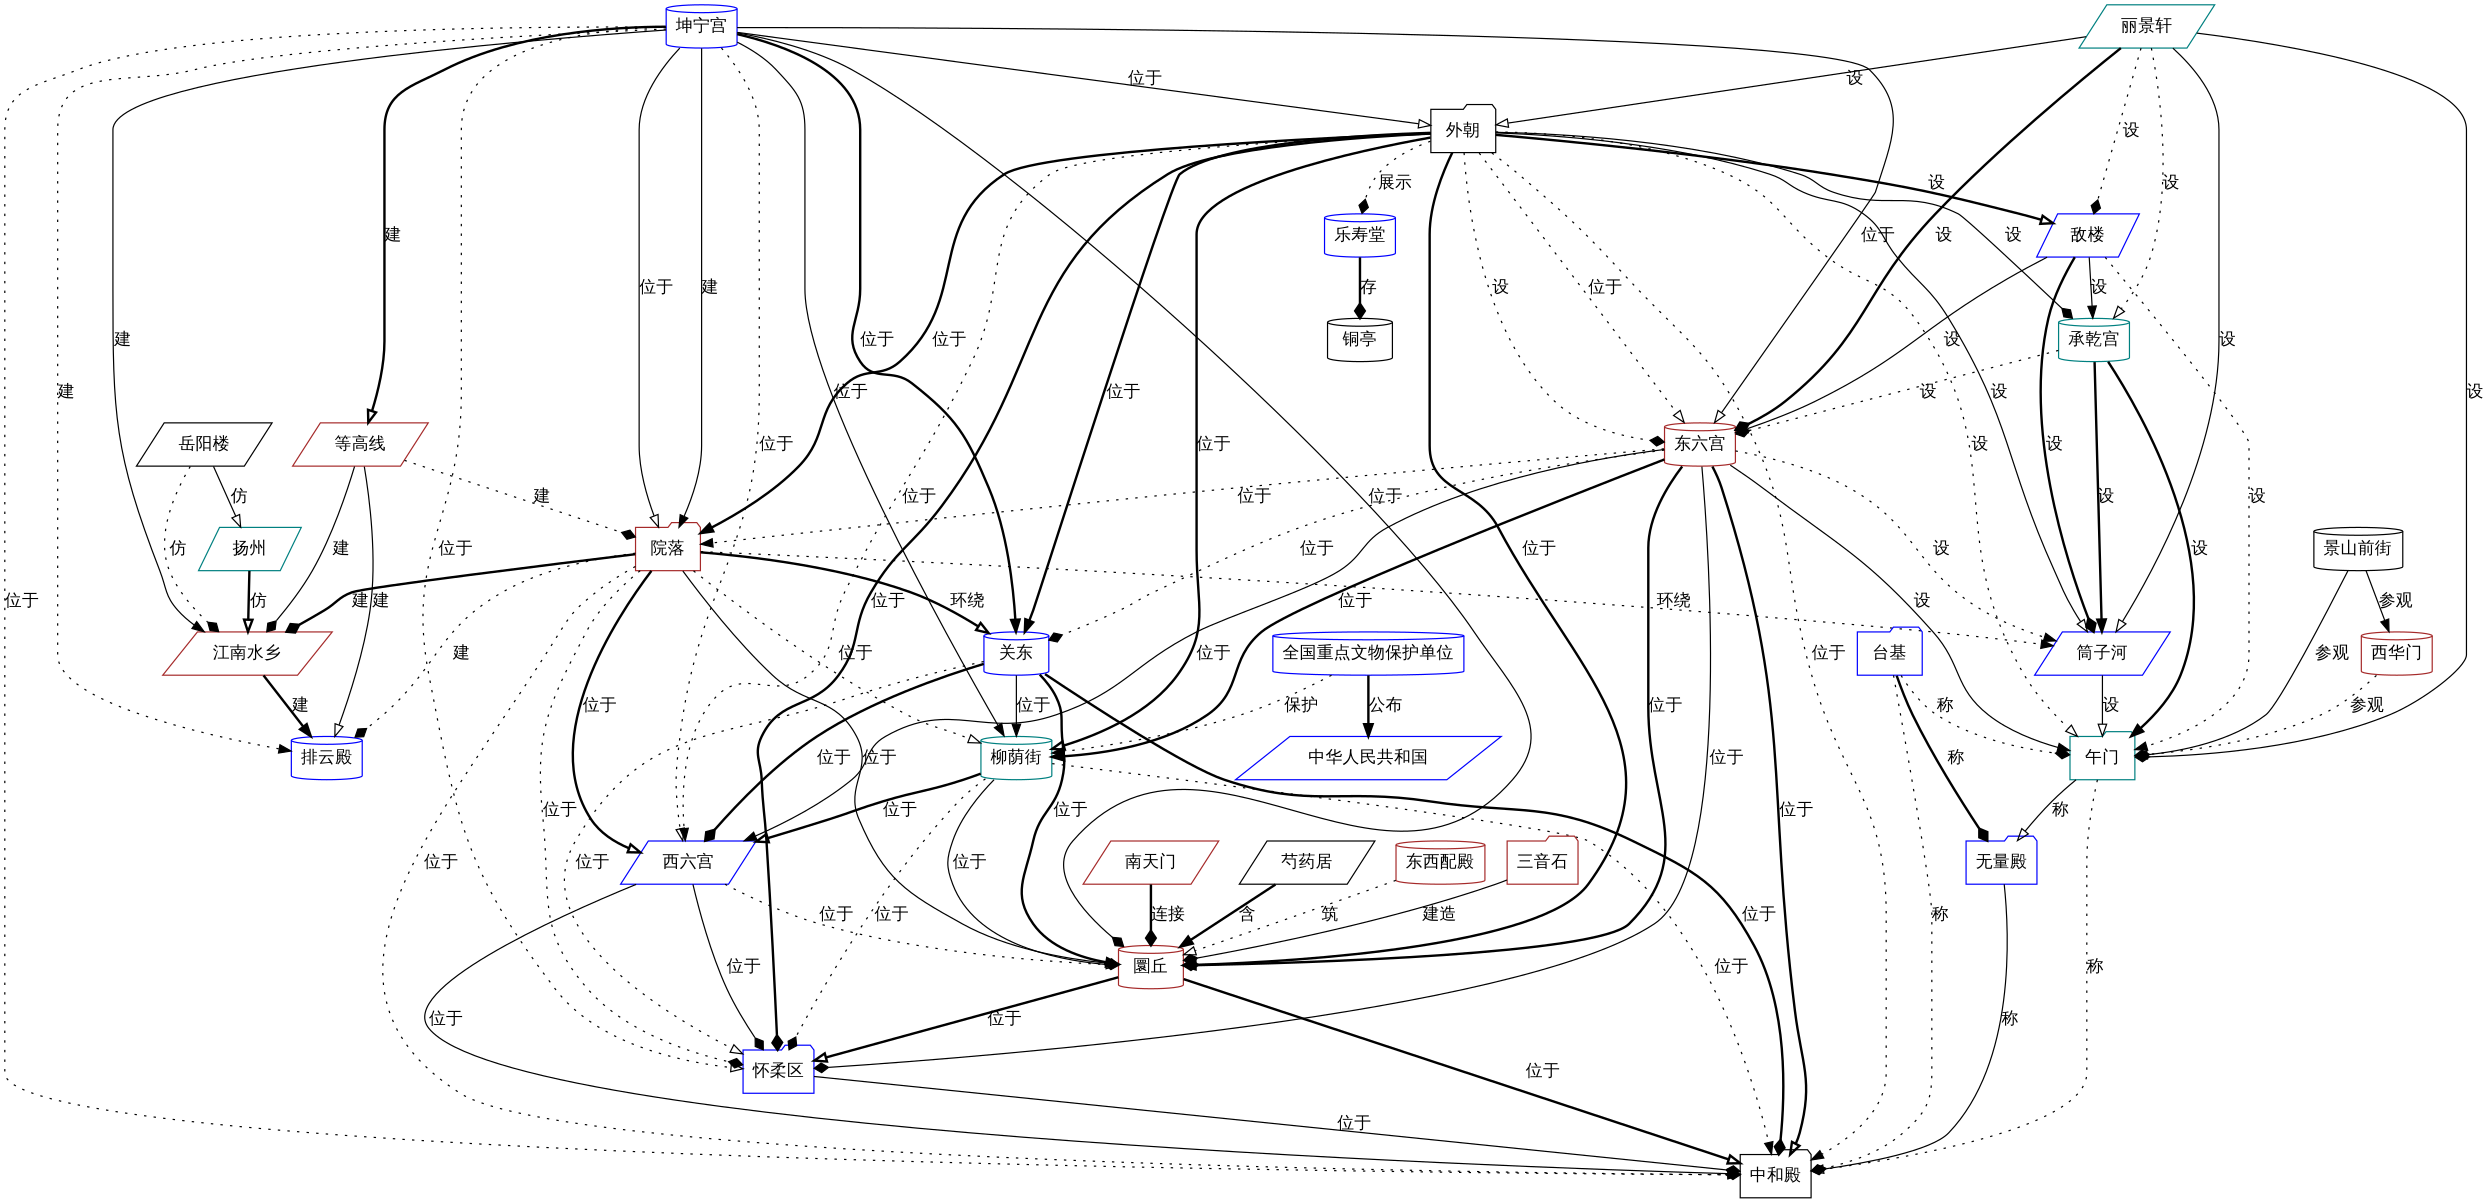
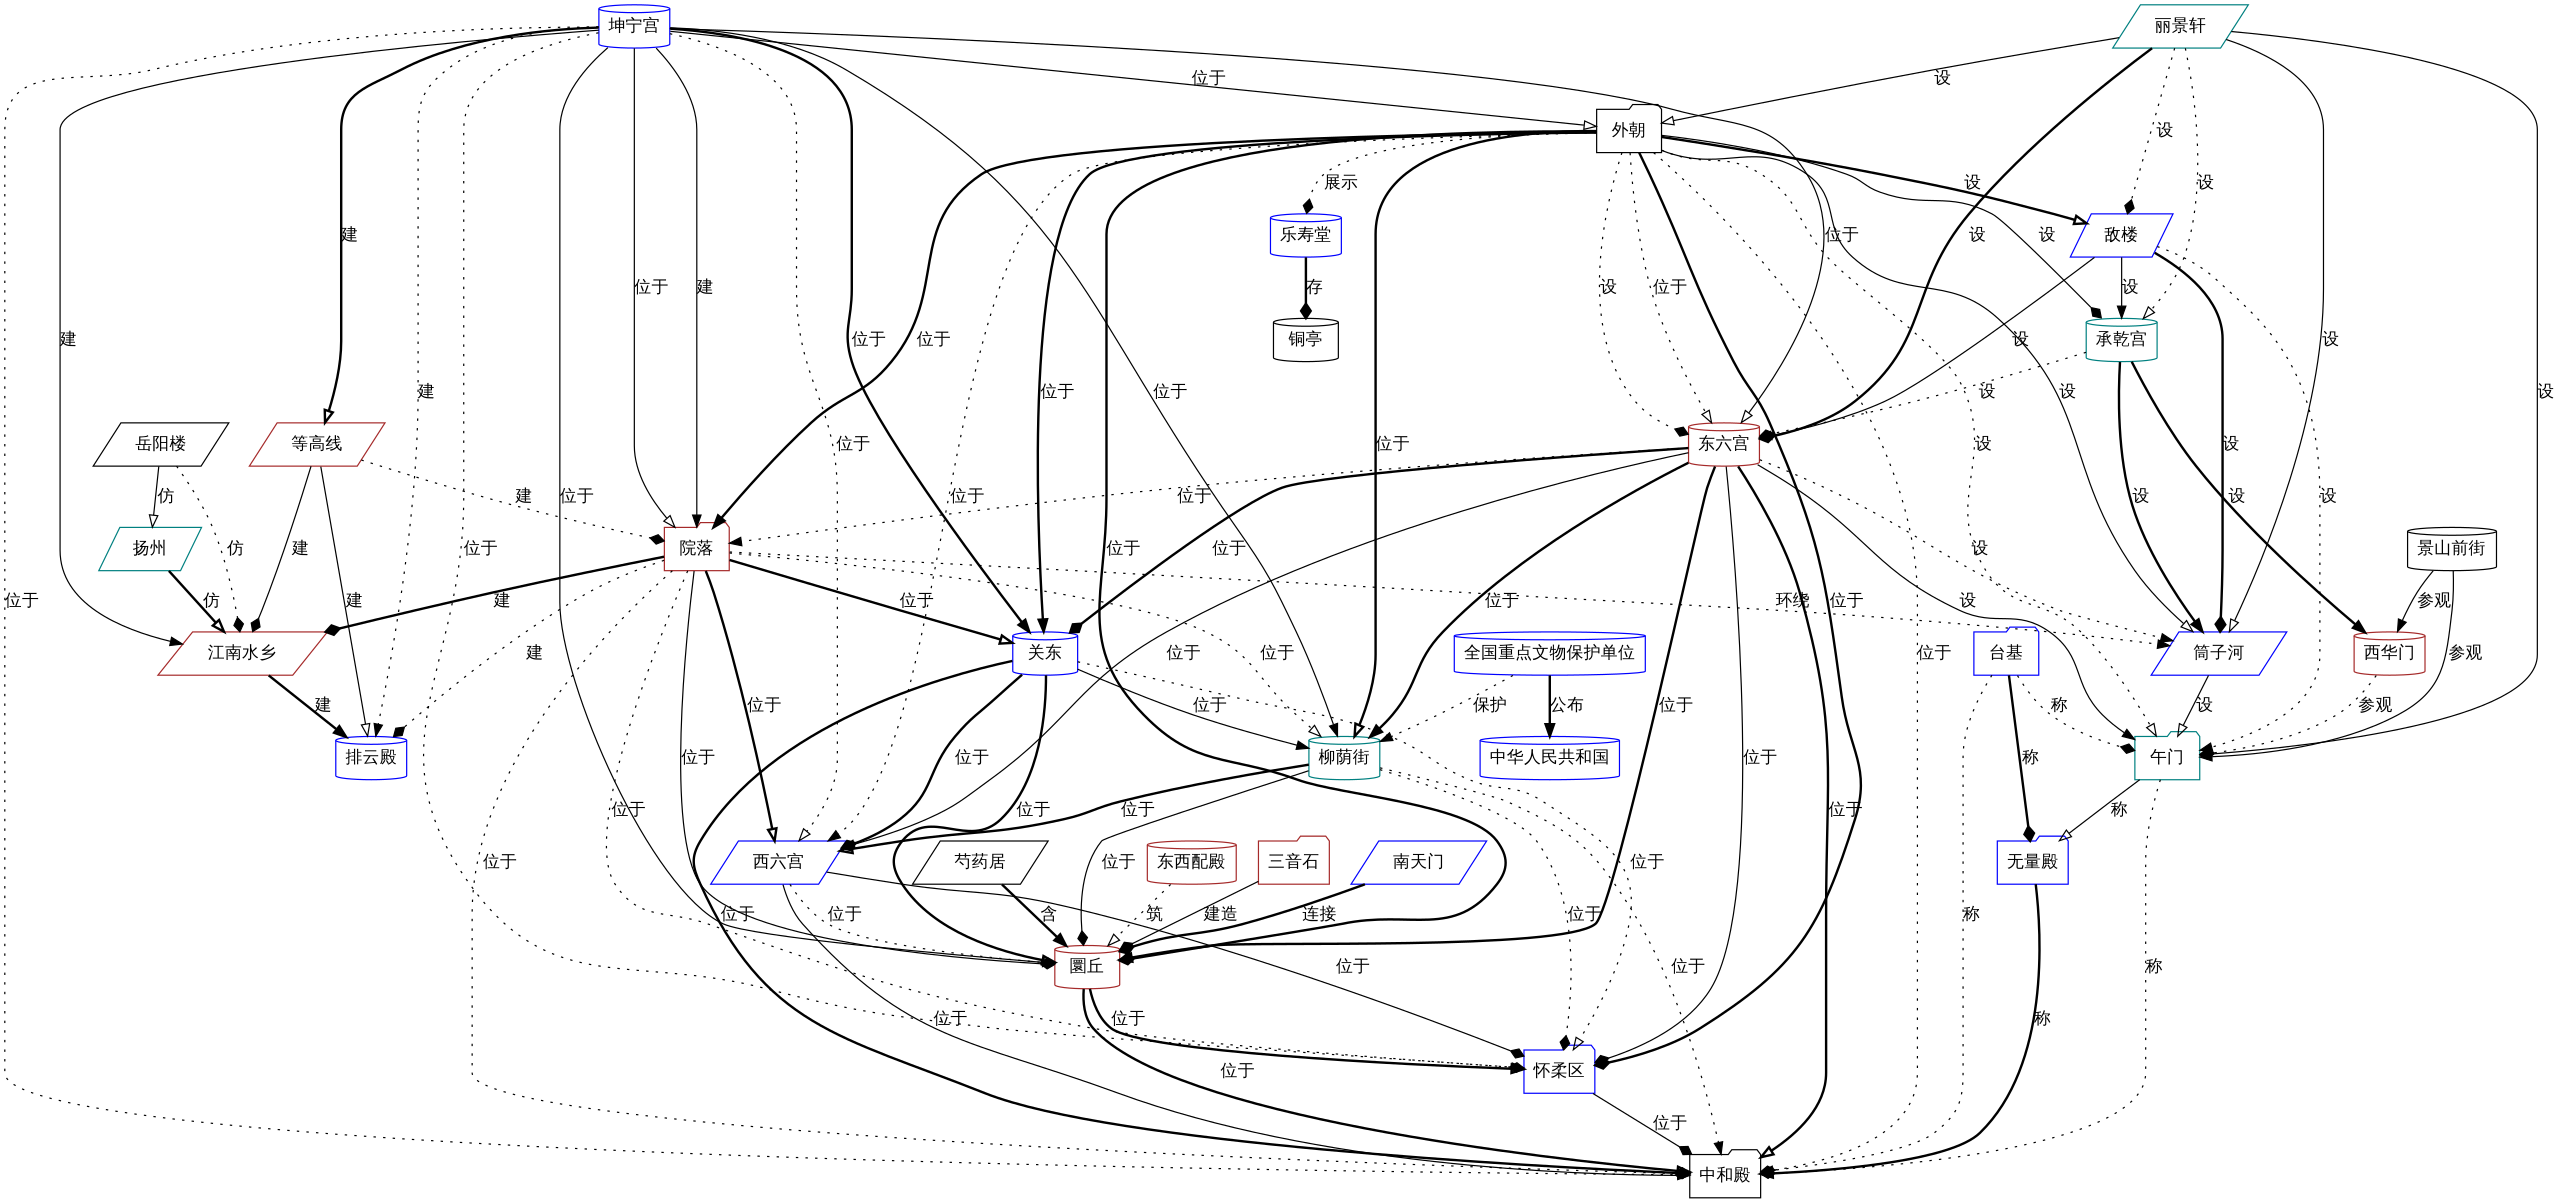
edge "东六宫" -> "关东": style dotted -> bold
edge "承乾宫" -> "午门": now "承乾宫" -> "西华门"
edge "院落" -> "关东": label "环绕" -> "位于"
node "中华人民共和国": shape parallelogram -> cylinder
node "南天门": color brown -> blue
edge "无量殿" -> "中和殿": style solid -> bold
